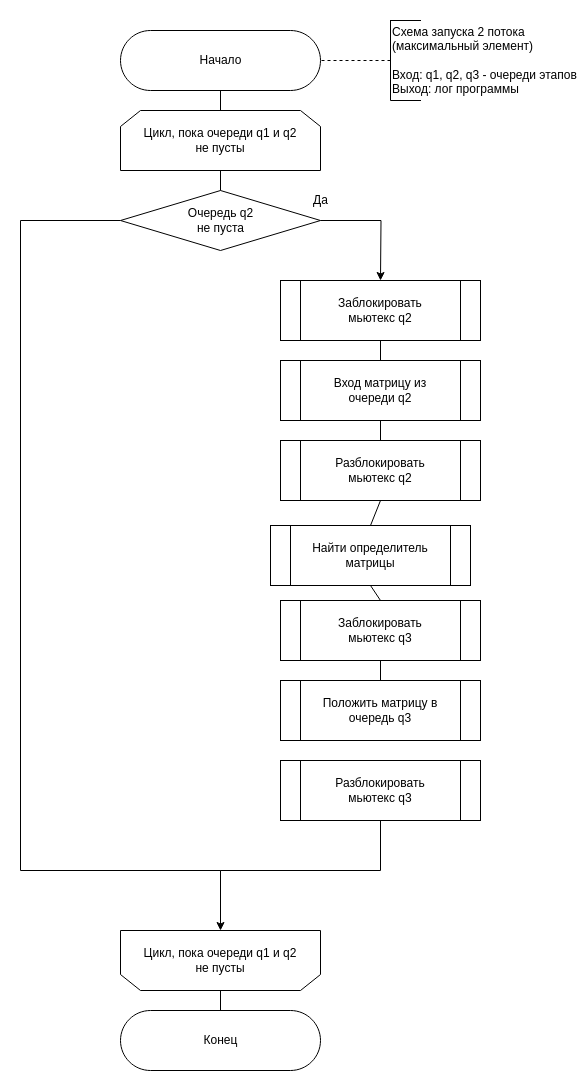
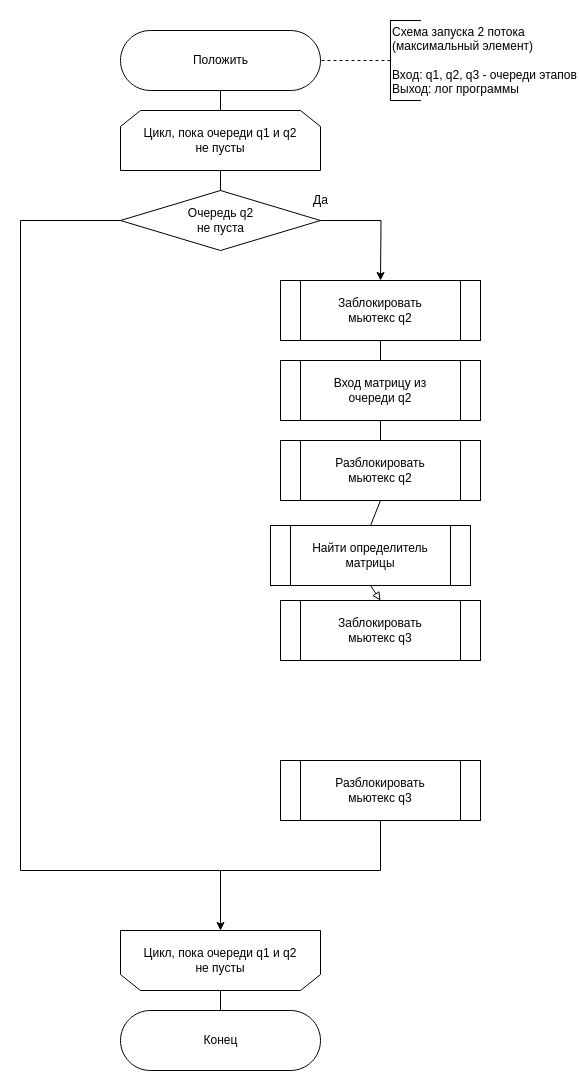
node "Начало": label "Начало" -> "Положить"
edge "Найти определитель матрицы" -- "Заблокировать мьютекс q3": arrowhead none -> block
edge "Заблокировать мьютекс q3" -- "Положить матрицу в очередь q3": removed
node "Положить матрицу в очередь q3": removed
